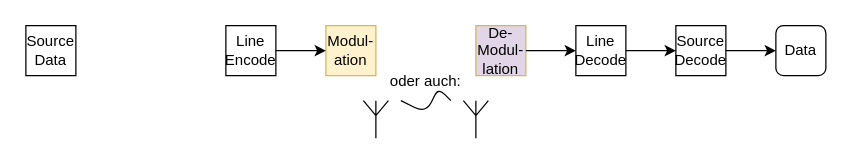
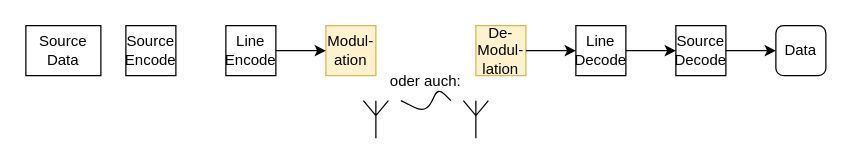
node "Source Data": size 50x50 -> 75x50
node "Source Encode": added
node "De-Modul- lation": fillcolor #e1d5e7 -> #fff2cc
